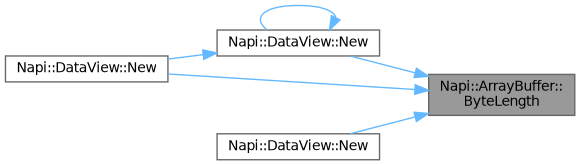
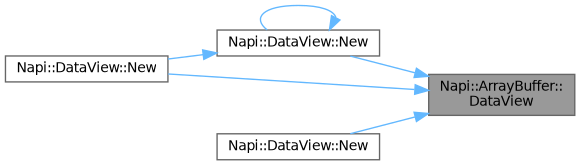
node "Napi::ArrayBuffer:: ByteLength": label "Napi::ArrayBuffer:: ByteLength" -> "Napi::ArrayBuffer:: DataView"
